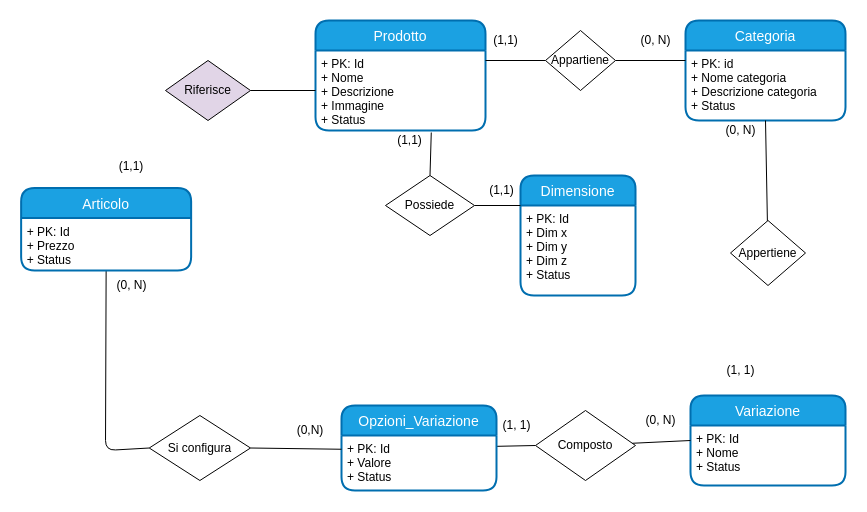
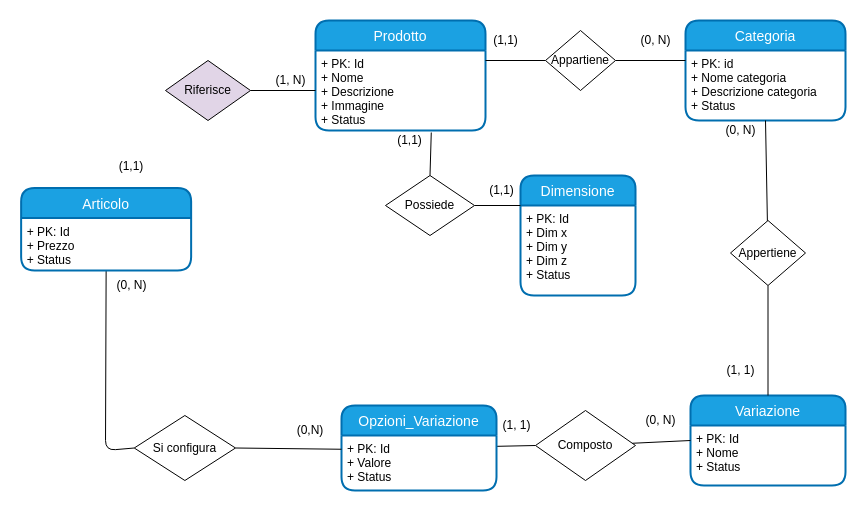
node "(1, N)": added
edge "Appertiene" -- "Variazione": added
node "Si configura": moved (200, 448) -> (185, 448)
